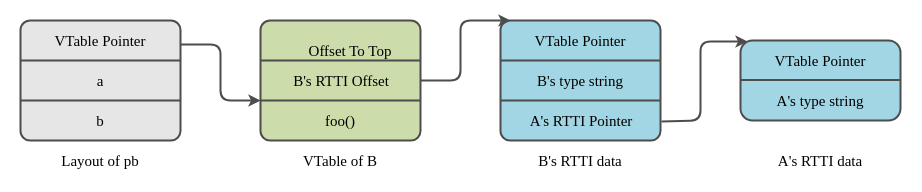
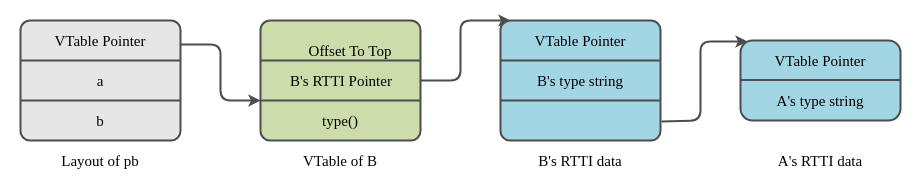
node "B's RTTI Offset": label "B's RTTI Offset" -> "B's RTTI Pointer"
node "foo()": label "foo()" -> "type()"
node "A's RTTI Pointer": removed
